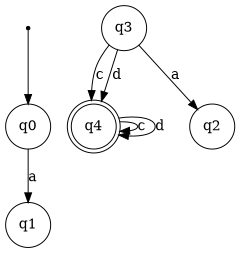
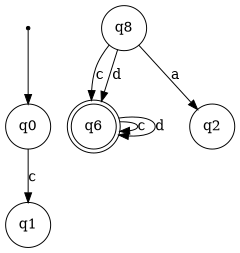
node "q3": label "q3" -> "q8"
node "q4": label "q4" -> "q6"
edge "q0" -> "q1": label "a" -> "c"
